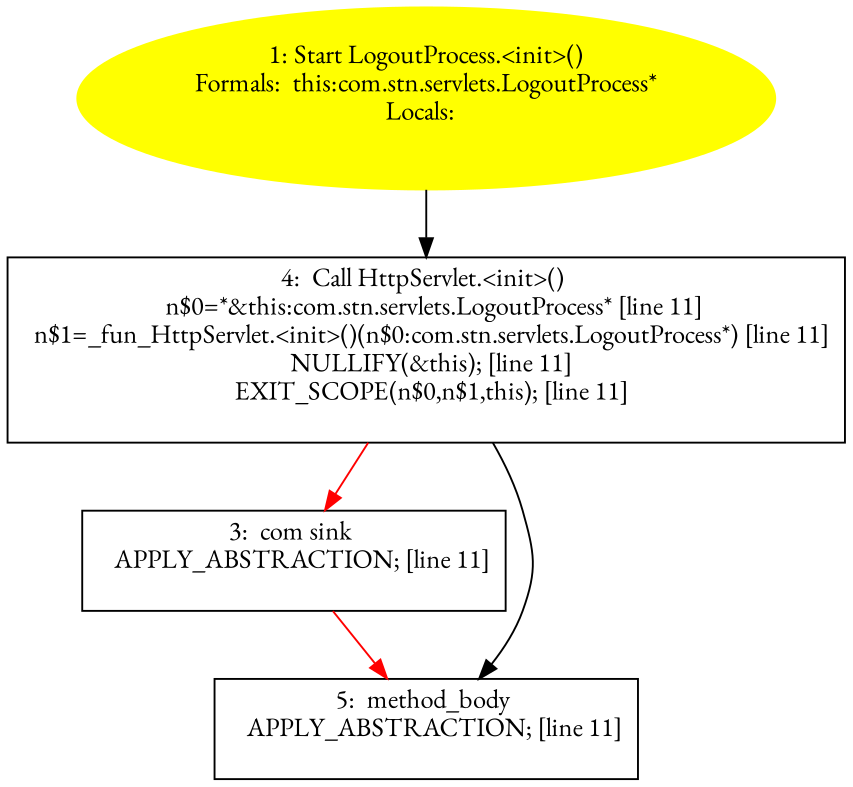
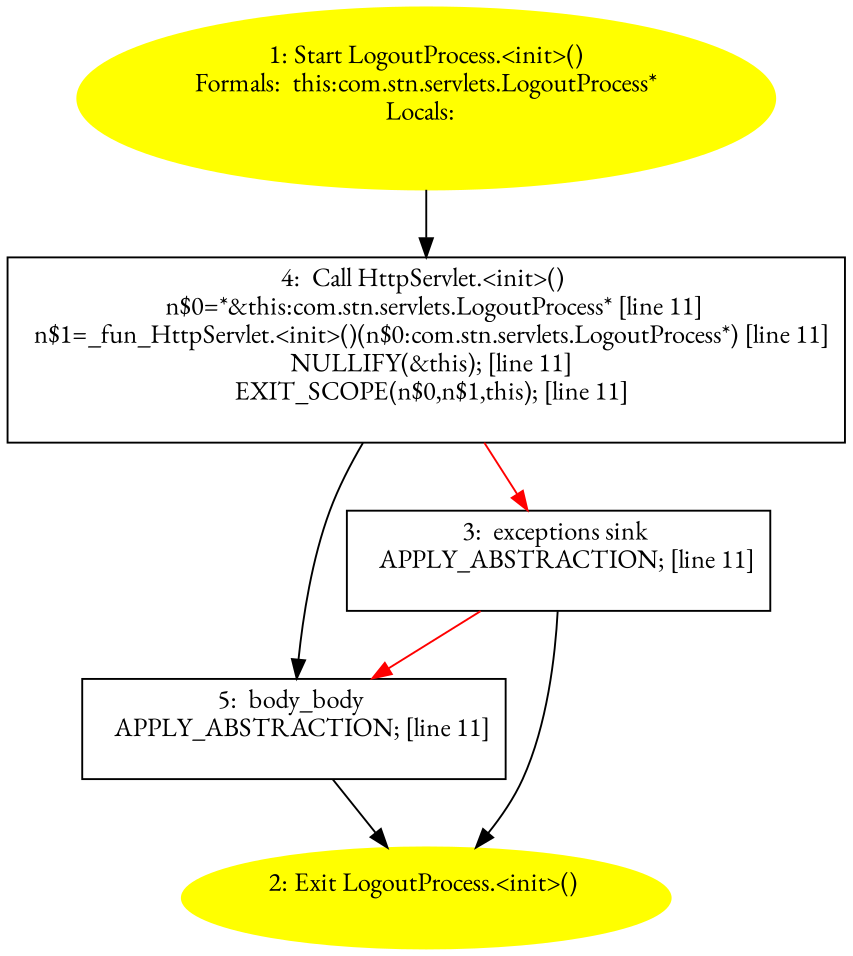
node "3:  com sink APPLY_ABSTRACTION; [line 11]": label "3:  com sink APPLY_ABSTRACTION; [line 11]" -> "3:  exceptions sink APPLY_ABSTRACTION; [line 11]"
node "5:  method_body APPLY_ABSTRACTION; [line 11]": label "5:  method_body APPLY_ABSTRACTION; [line 11]" -> "5:  body_body APPLY_ABSTRACTION; [line 11]"
node "2: Exit LogoutProcess.<init>()": added
